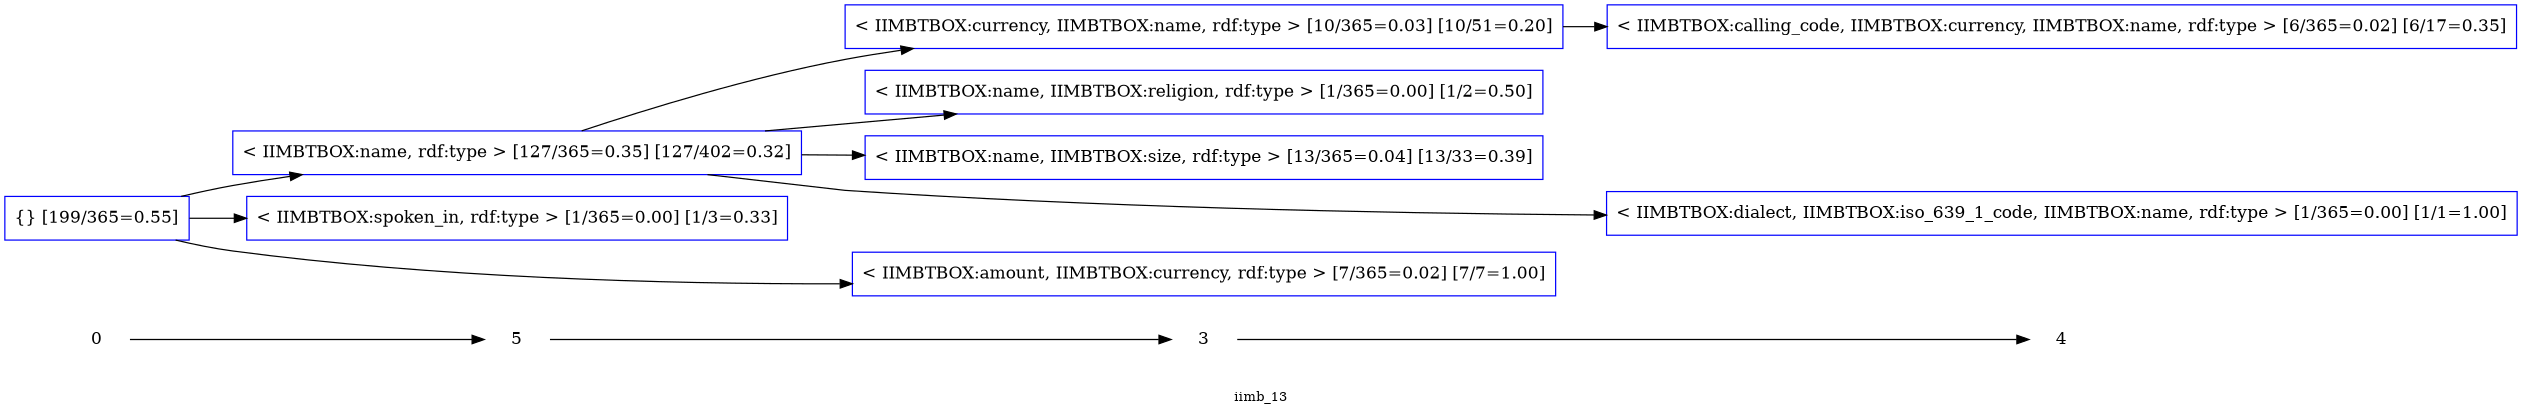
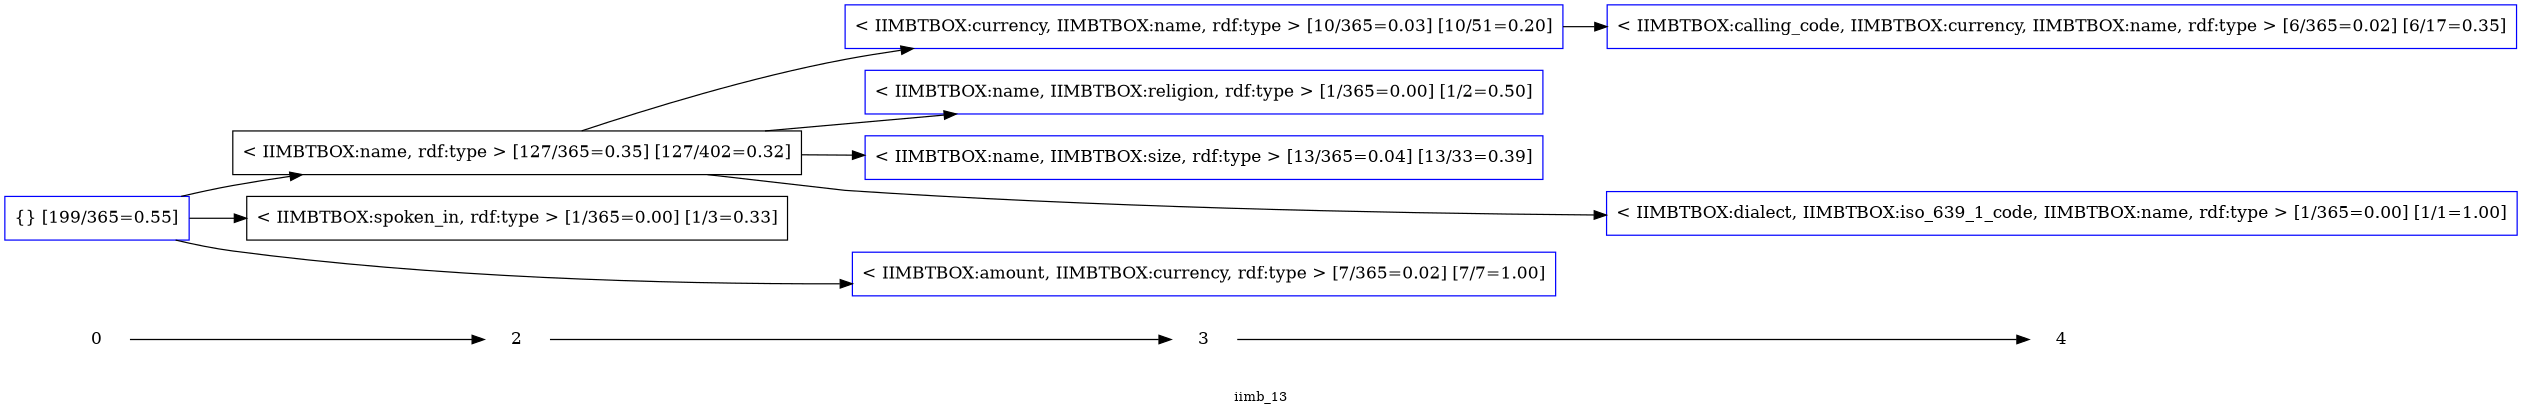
node "< IIMBTBOX:name, rdf:type > [127/365=0.35] [127/402=0.32]": color blue -> black
node "< IIMBTBOX:spoken_in, rdf:type > [1/365=0.00] [1/3=0.33]": color blue -> black
node "5": label "5" -> "2"
